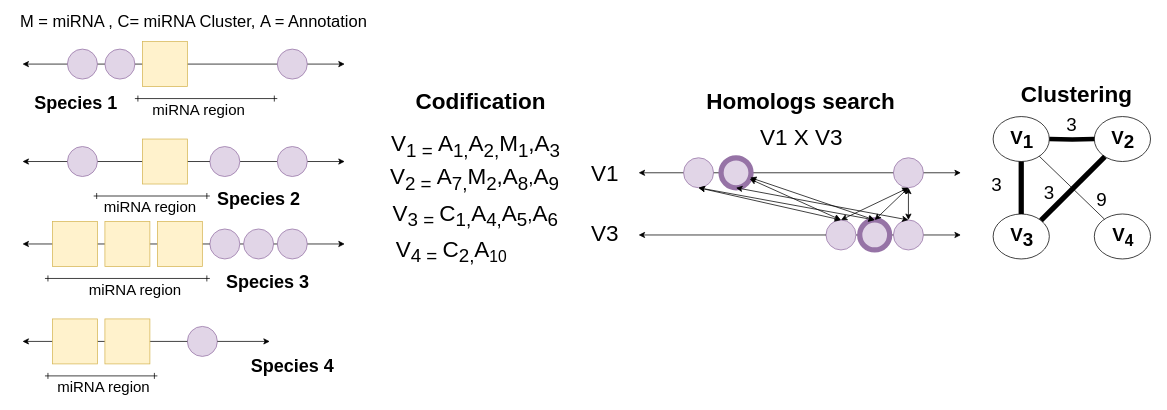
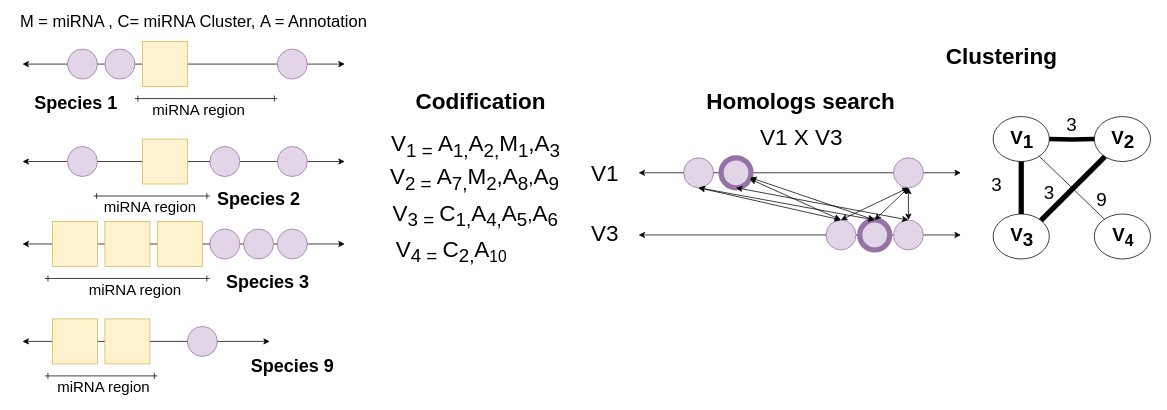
node "Clustering": moved (1077, 94) -> (1002, 57)
node "Species 4": label "Species 4" -> "Species 9"
